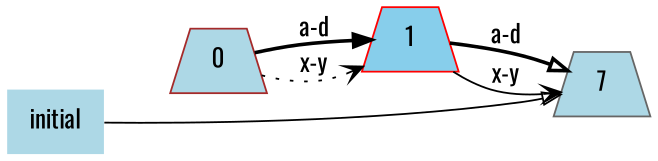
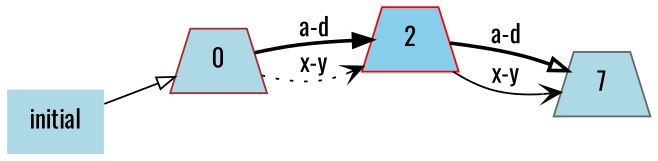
node "1": label "1" -> "2"
edge "initial" -> "7": now "initial" -> "0"
